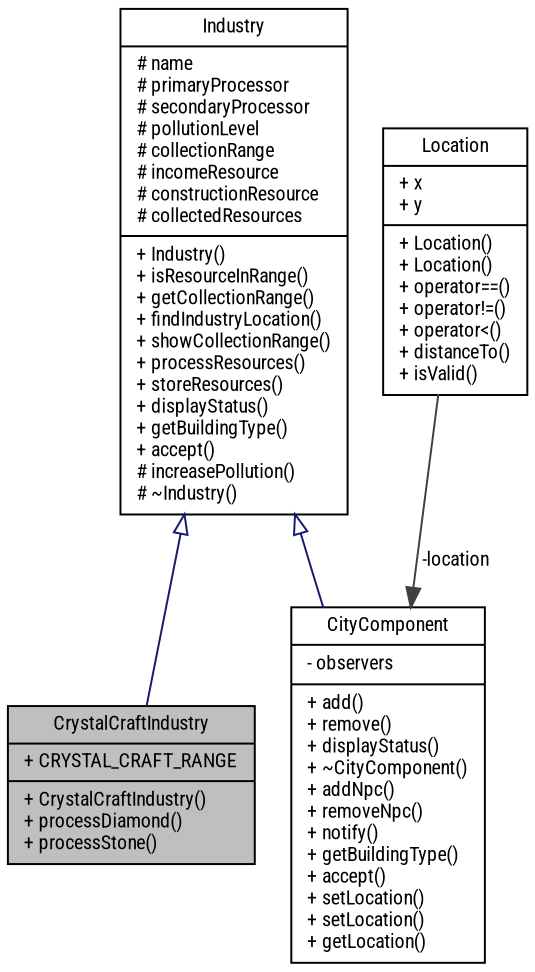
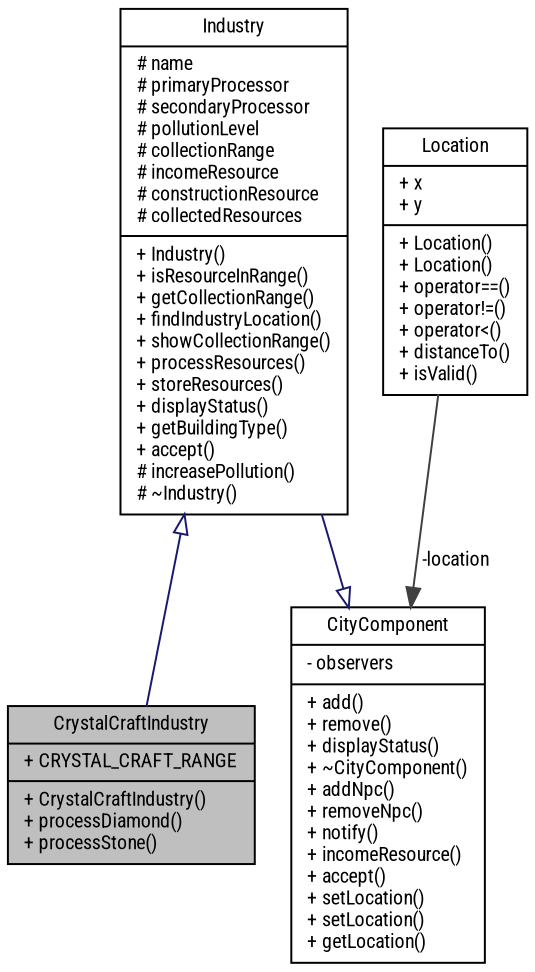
edge "CityComponent" -> "Industry": reversed
node "CityComponent": text "+ getBuildingType()" -> "+ incomeResource()"
